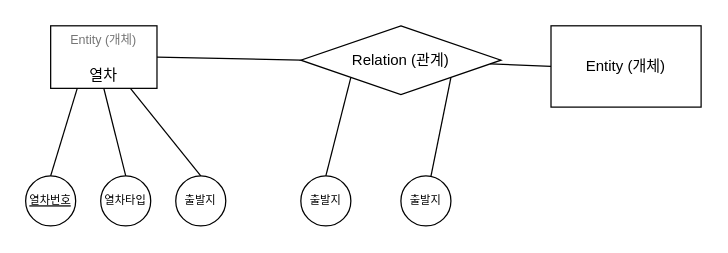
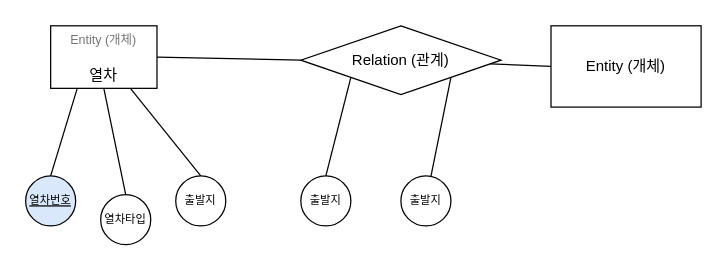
node "열차번호": fillcolor #ffffff -> #dae8fc
node "열차타입": moved (126, 201) -> (126, 219)
